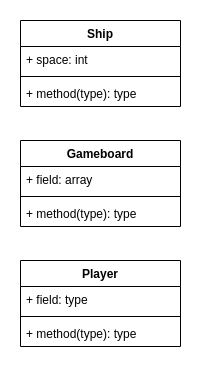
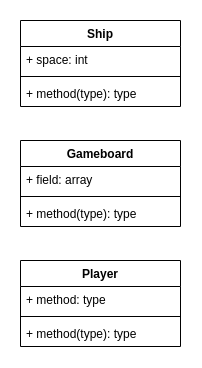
node "+ field: type": label "+ field: type" -> "+ method: type"
